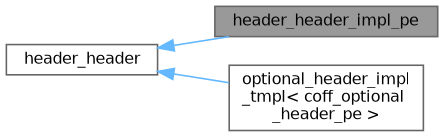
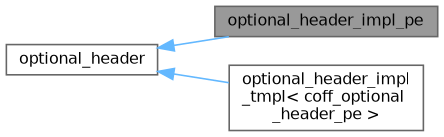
node "header_header_impl_pe": label "header_header_impl_pe" -> "optional_header_impl_pe"
node "header_header": label "header_header" -> "optional_header"
